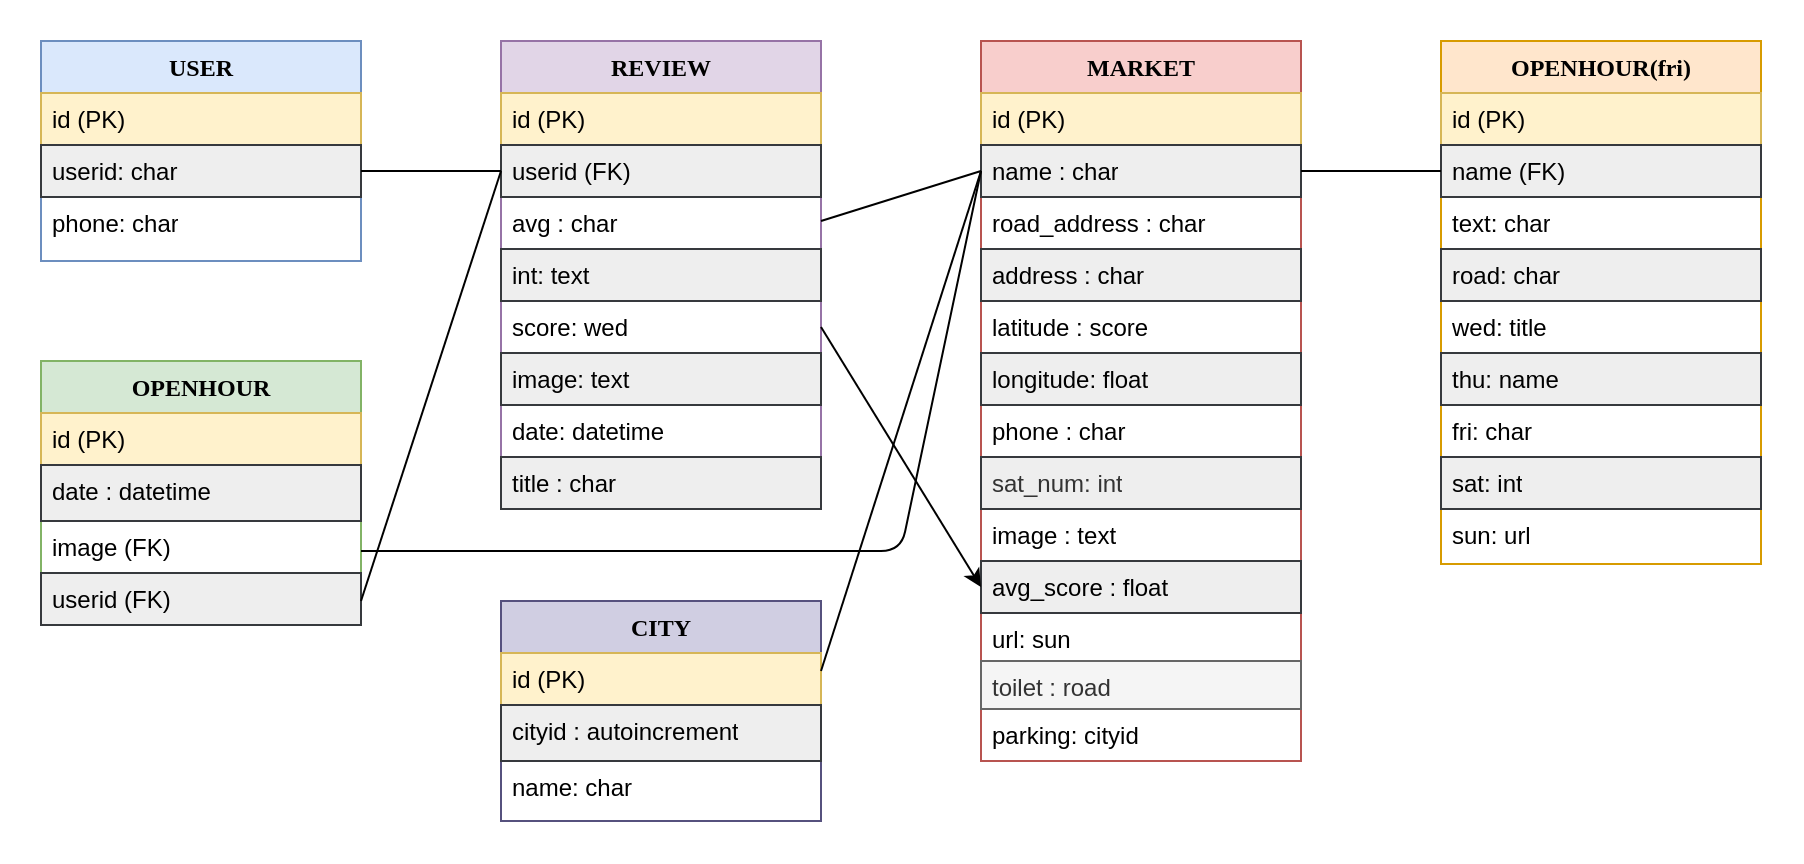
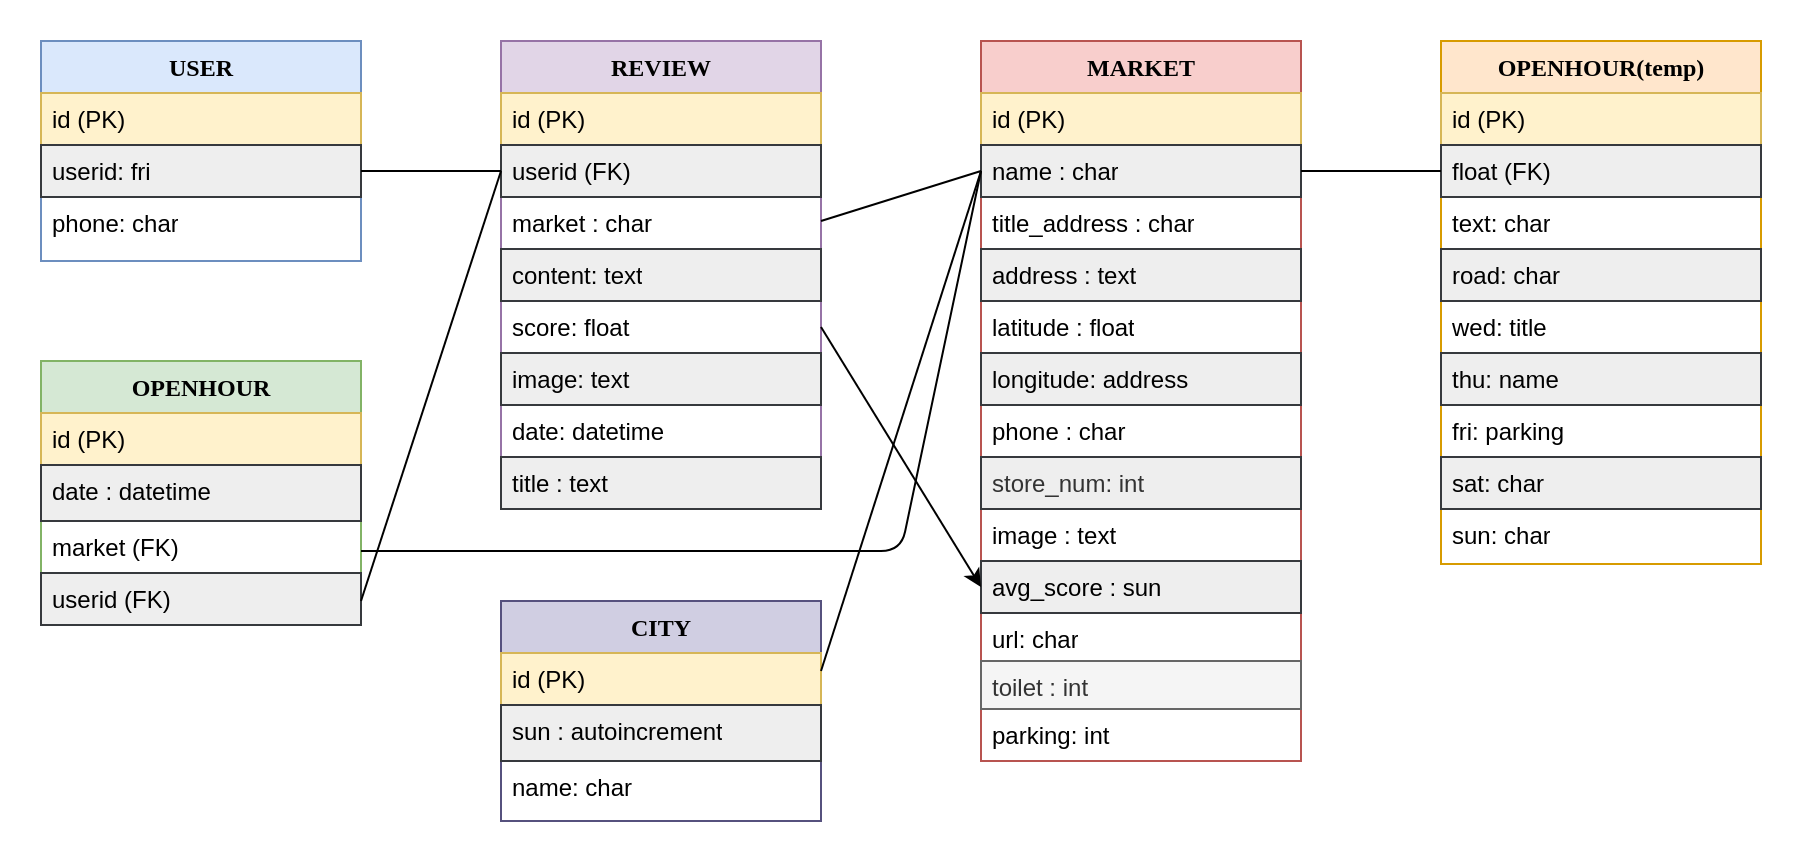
node "OPENHOUR(fri)": label "OPENHOUR(fri)" -> "OPENHOUR(temp)"
node "userid: char": label "userid: char" -> "userid: fri"
node "name (FK)": label "name (FK)" -> "float (FK)"
node "avg : char": label "avg : char" -> "market : char"
node "road_address : char": label "road_address : char" -> "title_address : char"
node "int: text": label "int: text" -> "content: text"
node "address : char": label "address : char" -> "address : text"
node "score: wed": label "score: wed" -> "score: float"
node "latitude : score": label "latitude : score" -> "latitude : float"
node "longitude: float": label "longitude: float" -> "longitude: address"
node "fri: char": label "fri: char" -> "fri: parking"
node "title : char": label "title : char" -> "title : text"
node "sat_num: int": label "sat_num: int" -> "store_num: int"
node "sat: int": label "sat: int" -> "sat: char"
node "sun: url": label "sun: url" -> "sun: char"
node "image (FK)": label "image (FK)" -> "market (FK)"
node "avg_score : float": label "avg_score : float" -> "avg_score : sun"
node "url: sun": label "url: sun" -> "url: char"
node "toilet : road": label "toilet : road" -> "toilet : int"
node "cityid : autoincrement": label "cityid : autoincrement" -> "sun : autoincrement"
node "parking: cityid": label "parking: cityid" -> "parking: int"
